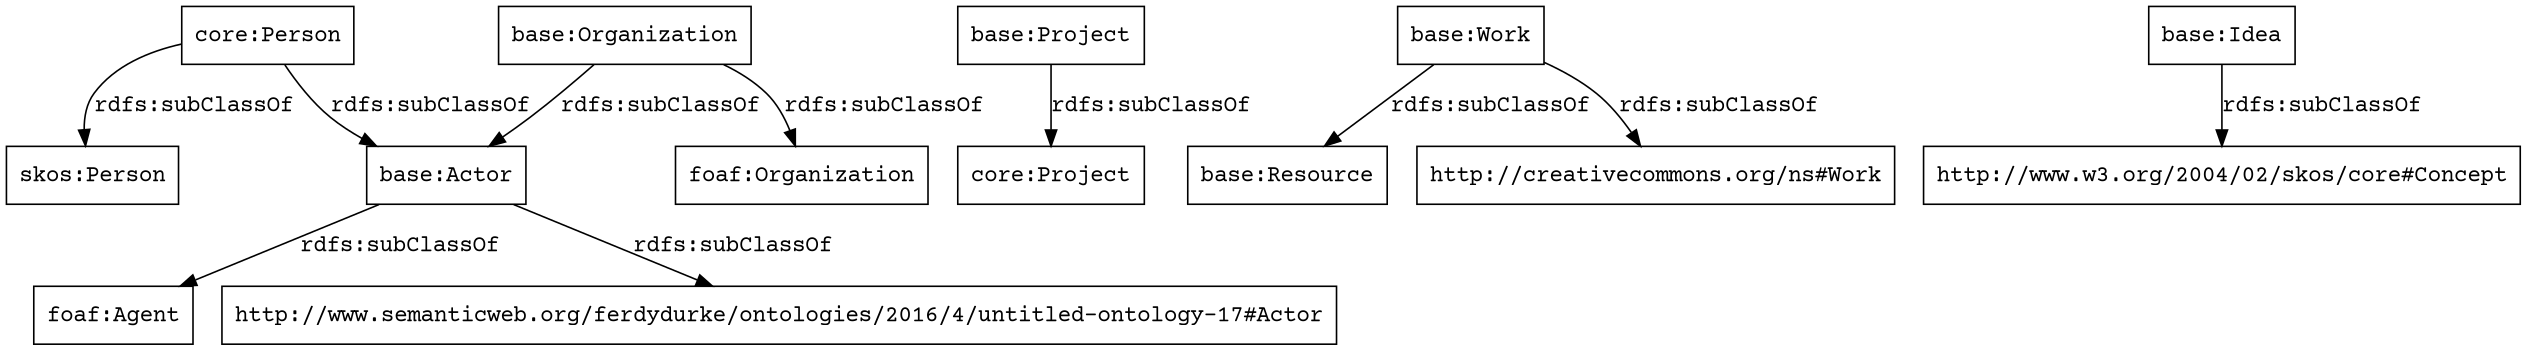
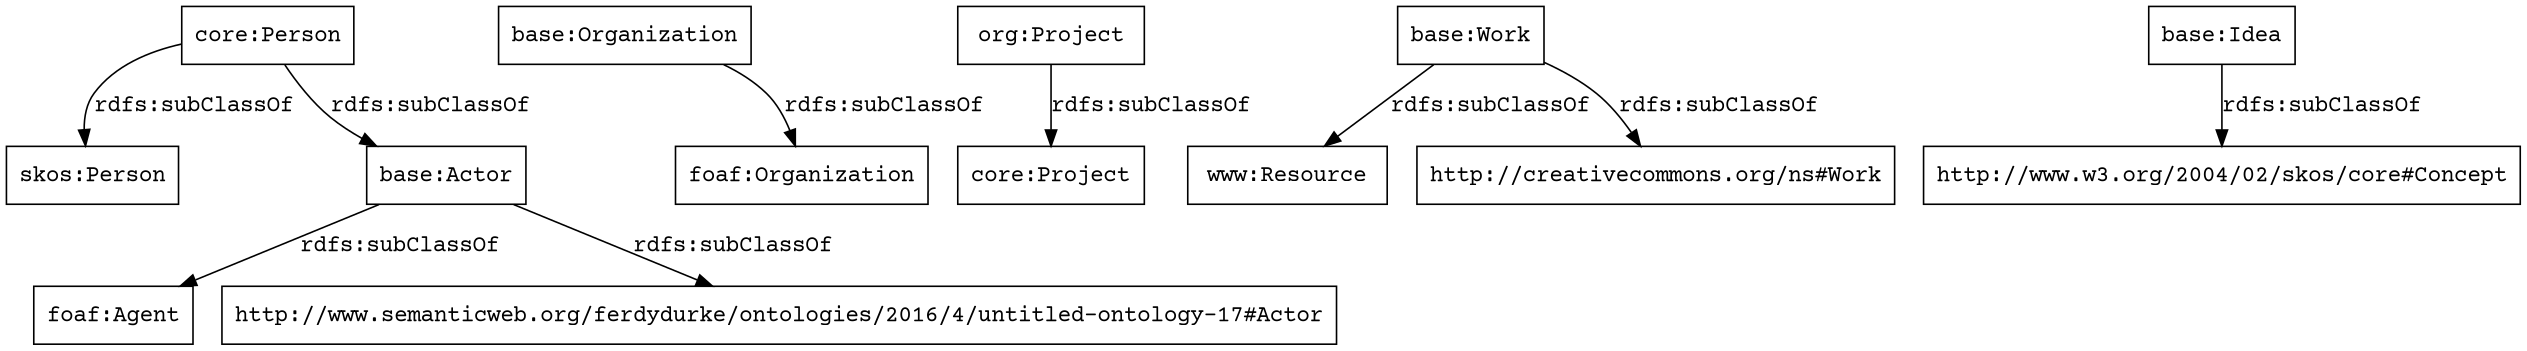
node "base:Project": label "base:Project" -> "org:Project"
edge "base:Organization" -> "base:Actor": removed, label "rdfs:subClassOf"
node "base:Resource": label "base:Resource" -> "www:Resource"
